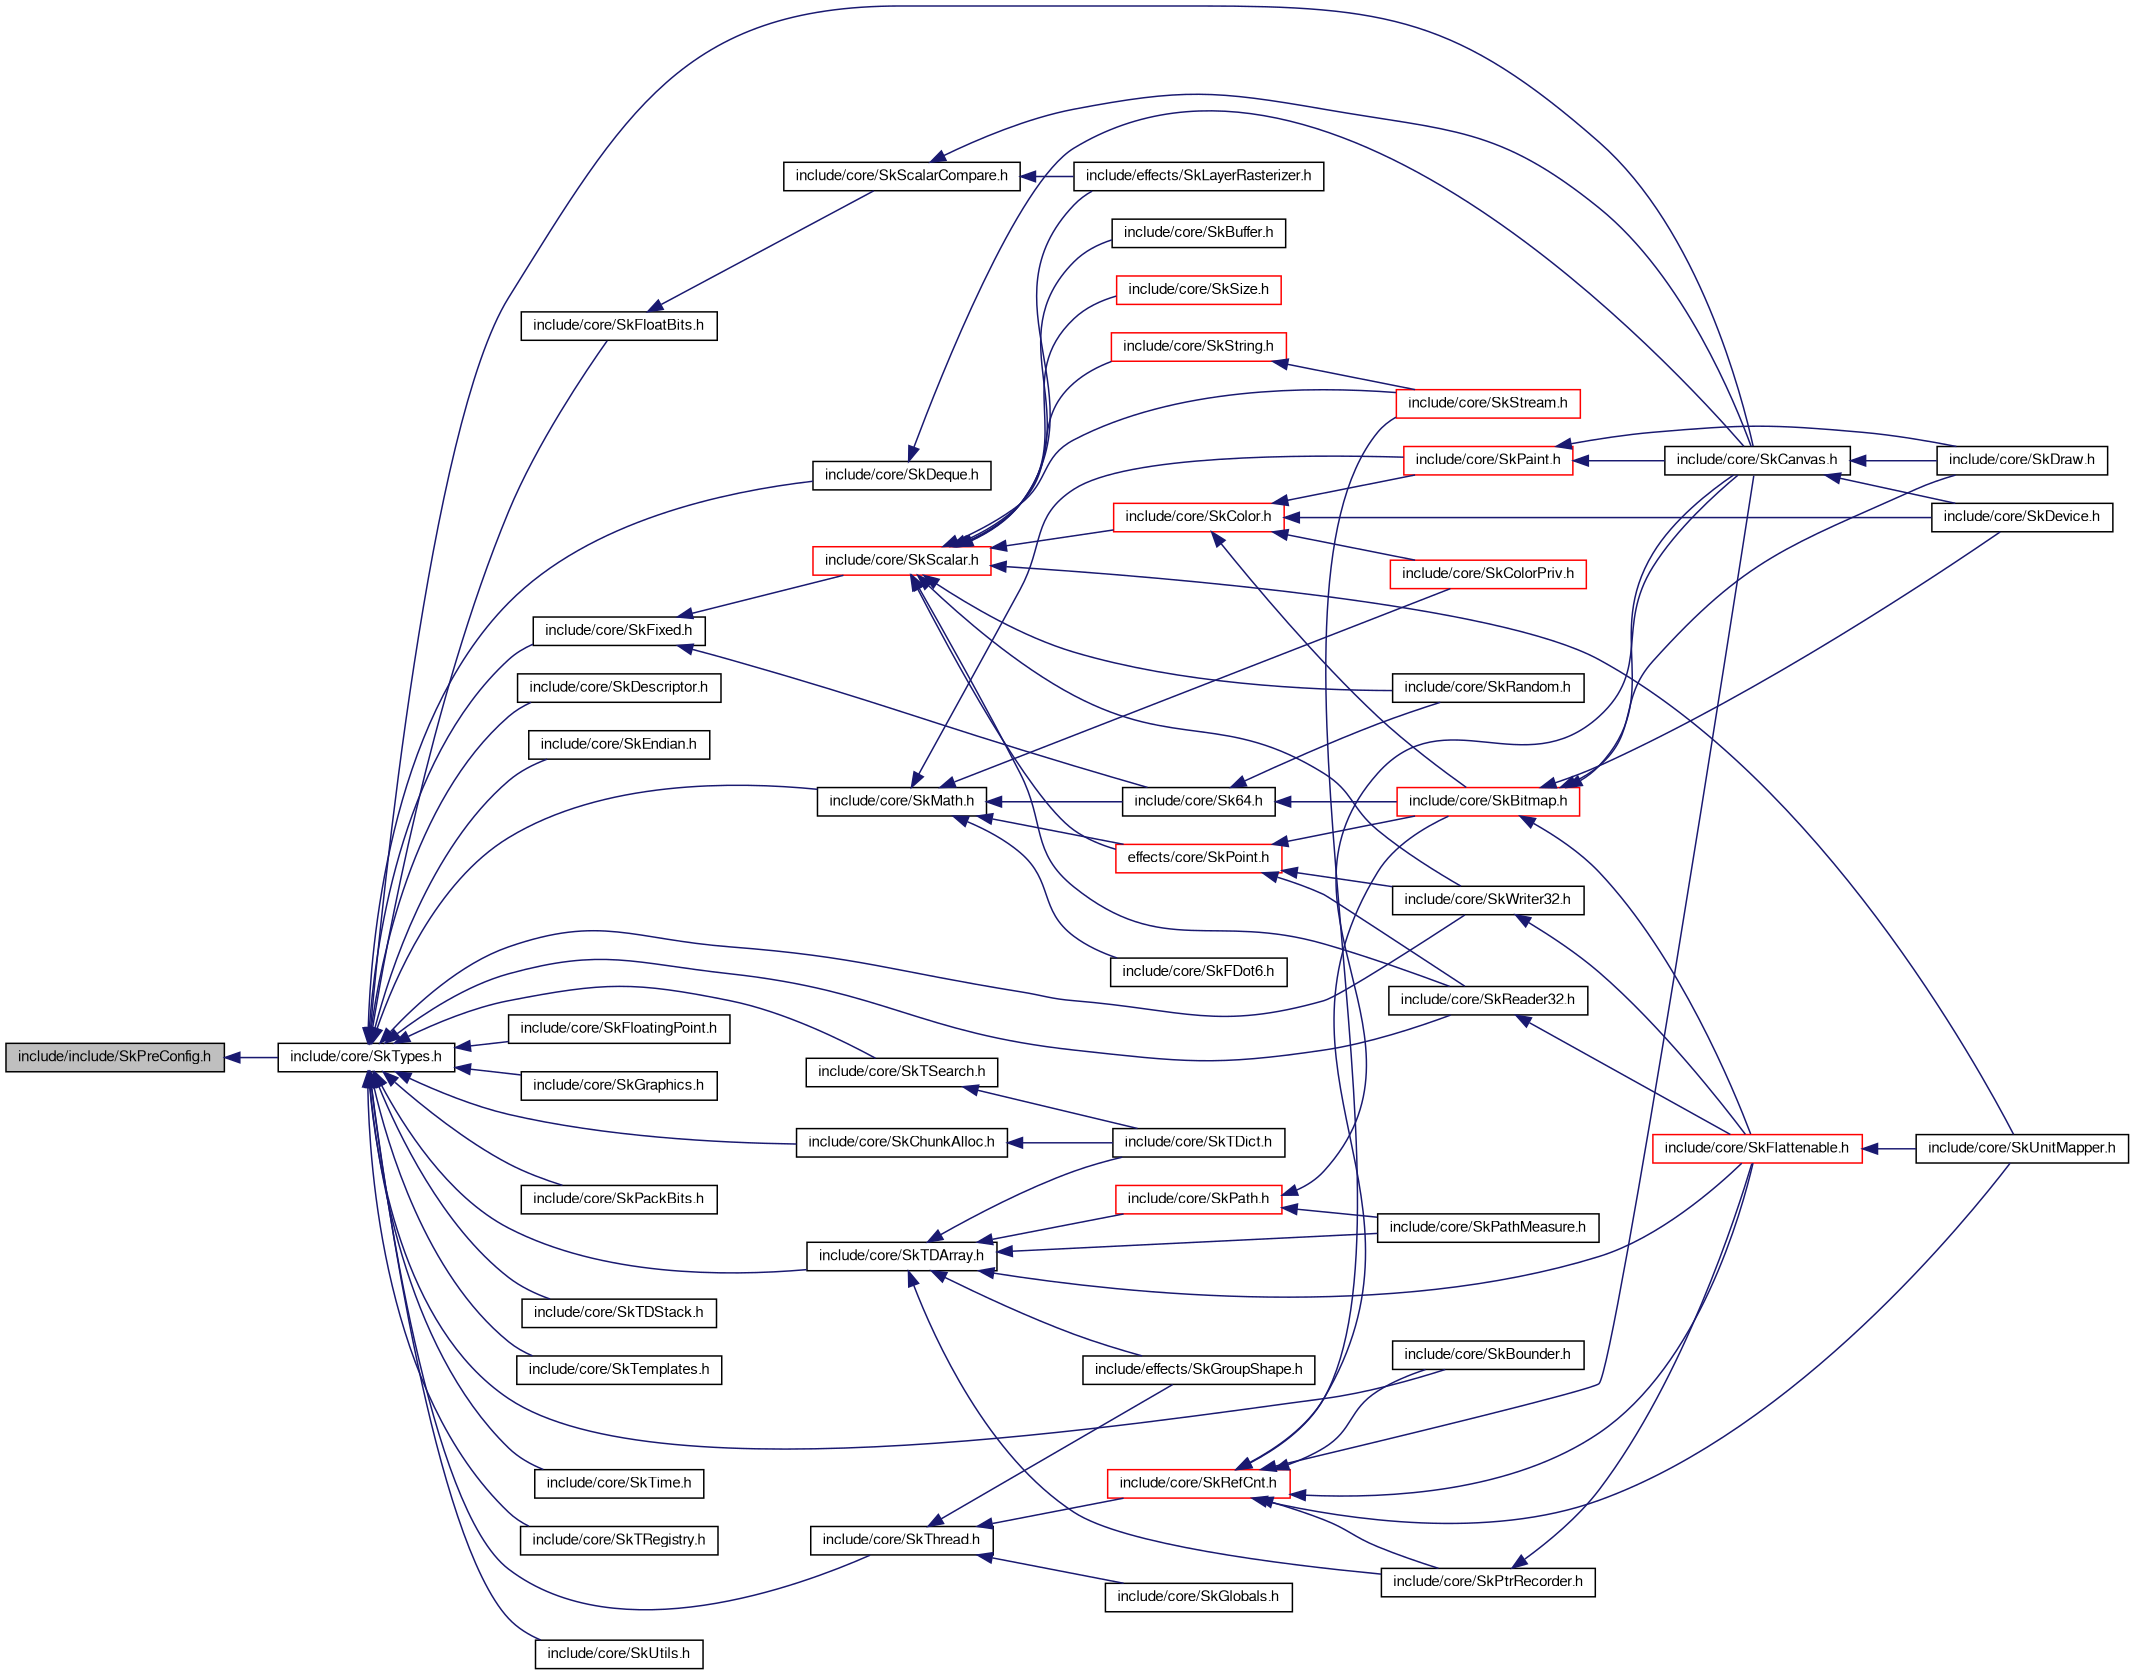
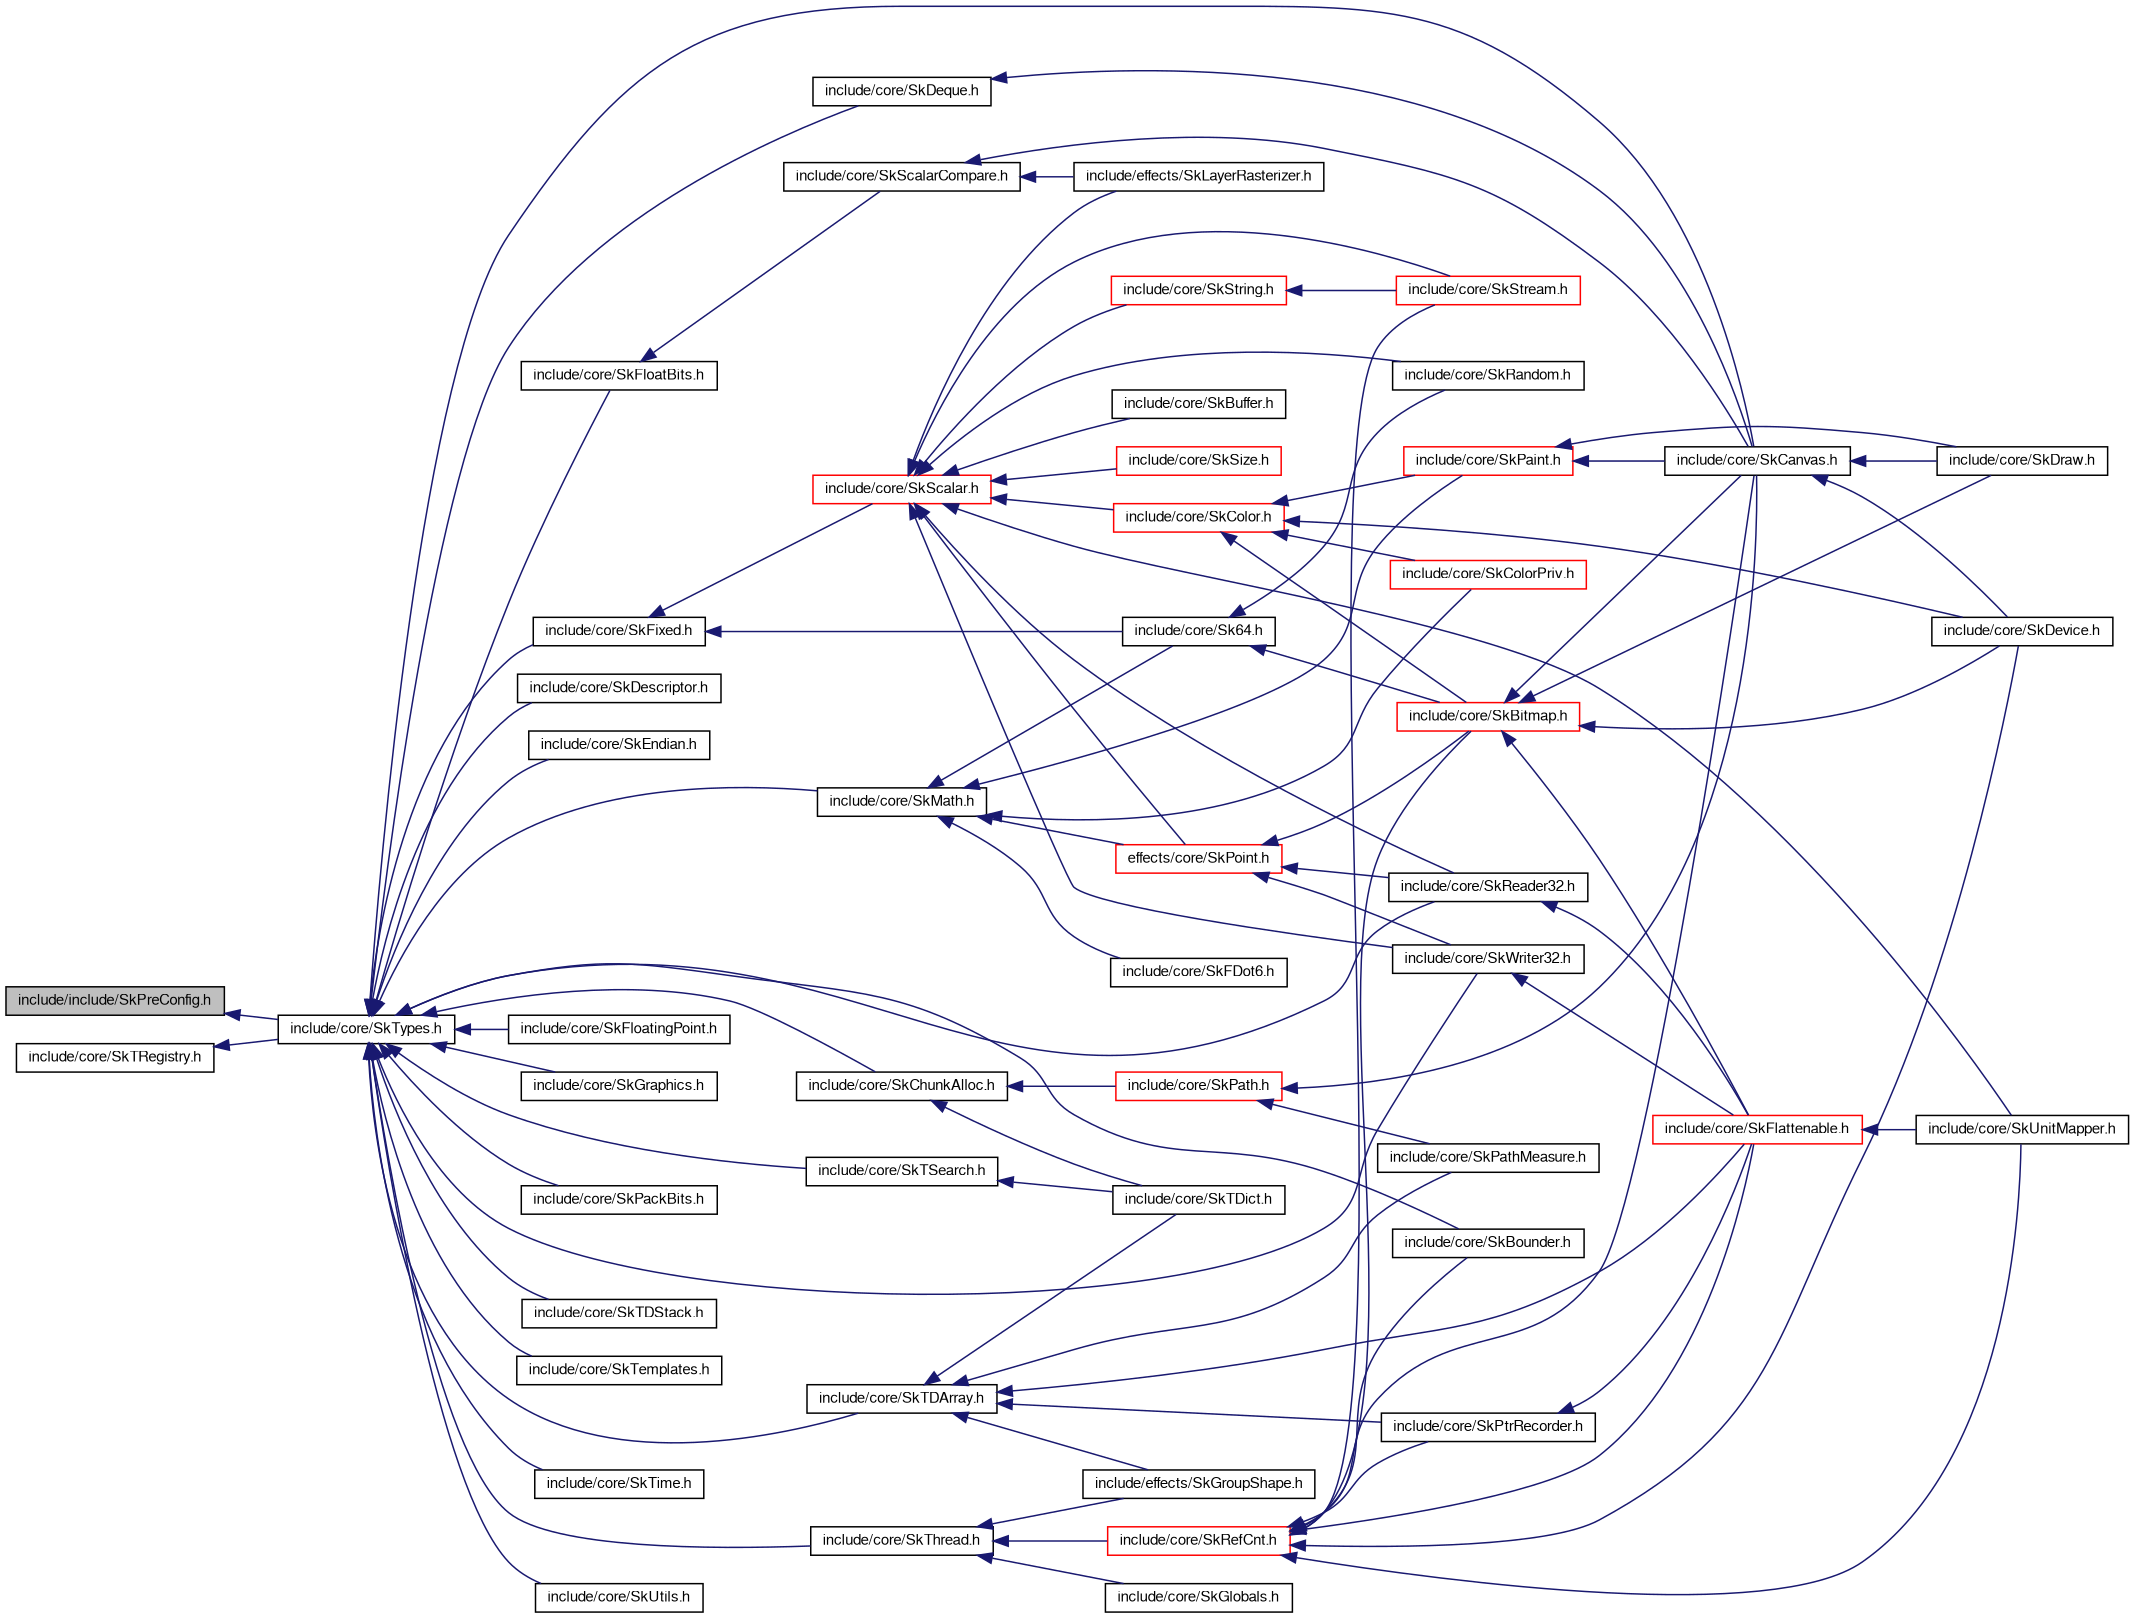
edge "include/core/SkPath.h" -> "include/core/SkTDArray.h": now "include/core/SkPath.h" -> "include/core/SkChunkAlloc.h"
edge "include/core/SkDevice.h" -> "include/core/SkRefCnt.h": added
edge "include/core/SkTRegistry.h" -> "include/core/SkTypes.h": reversed
